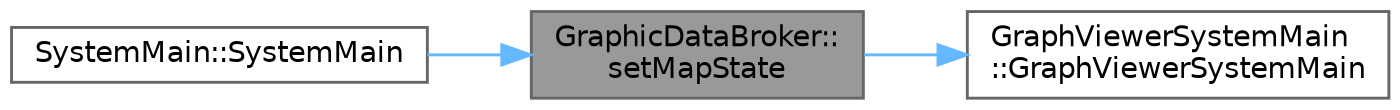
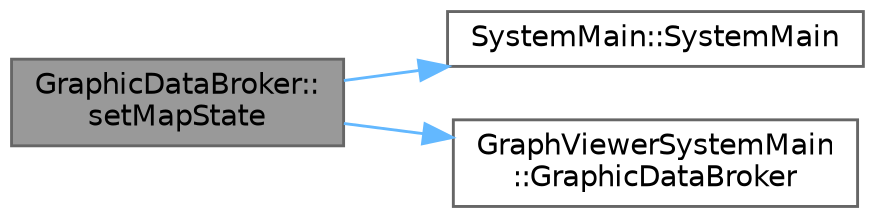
edge "SystemMain::SystemMain" -> "GraphicDataBroker:: setMapState": reversed
node "GraphViewerSystemMain ::GraphViewerSystemMain": label "GraphViewerSystemMain ::GraphViewerSystemMain" -> "GraphViewerSystemMain ::GraphicDataBroker"
